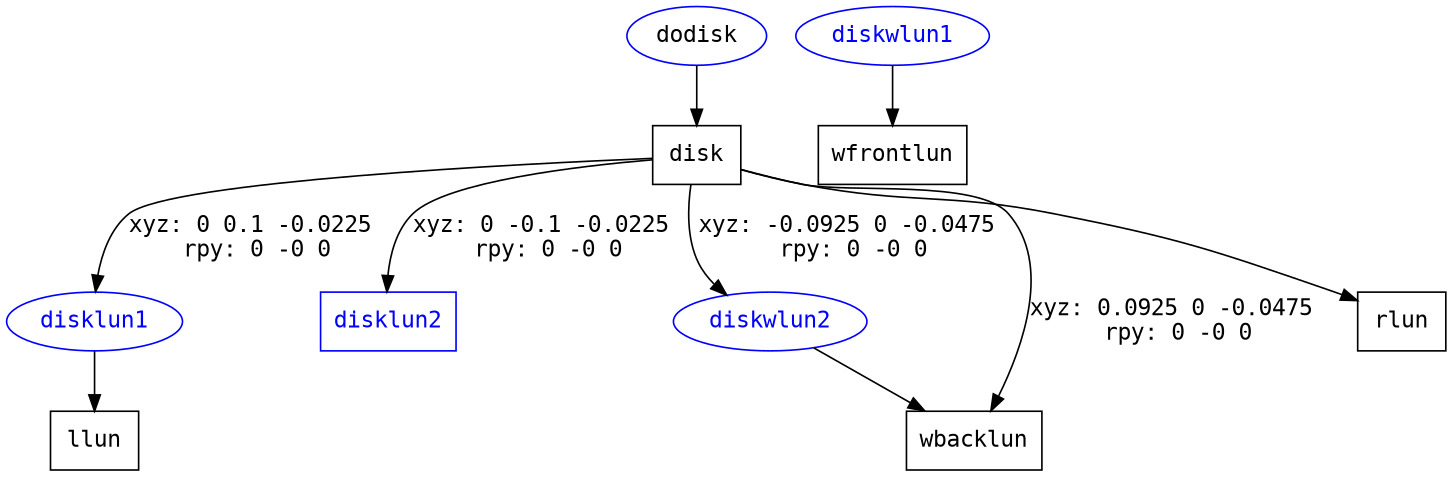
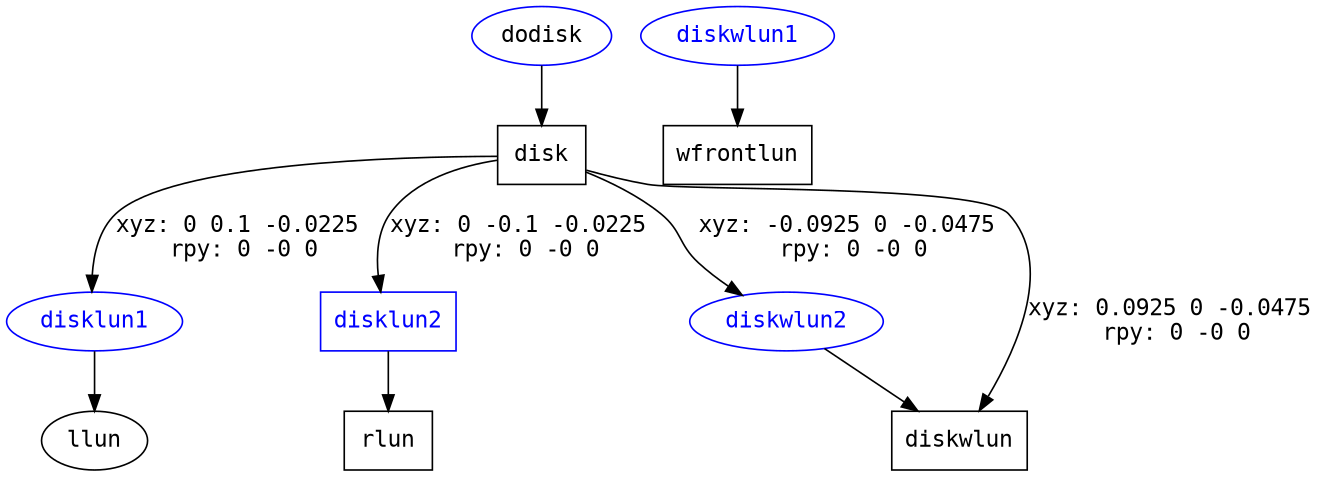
edge "disk" -> "rlun": now "disklun2" -> "rlun"
node "llun": shape box -> ellipse
node "wbacklun": label "wbacklun" -> "diskwlun"
